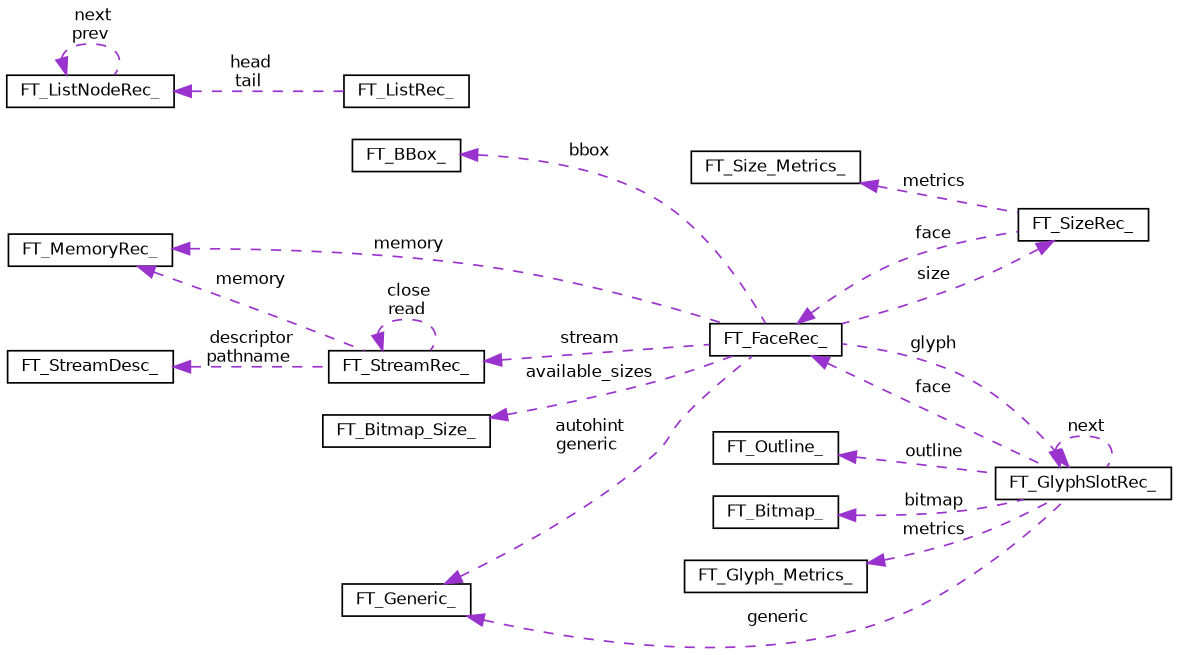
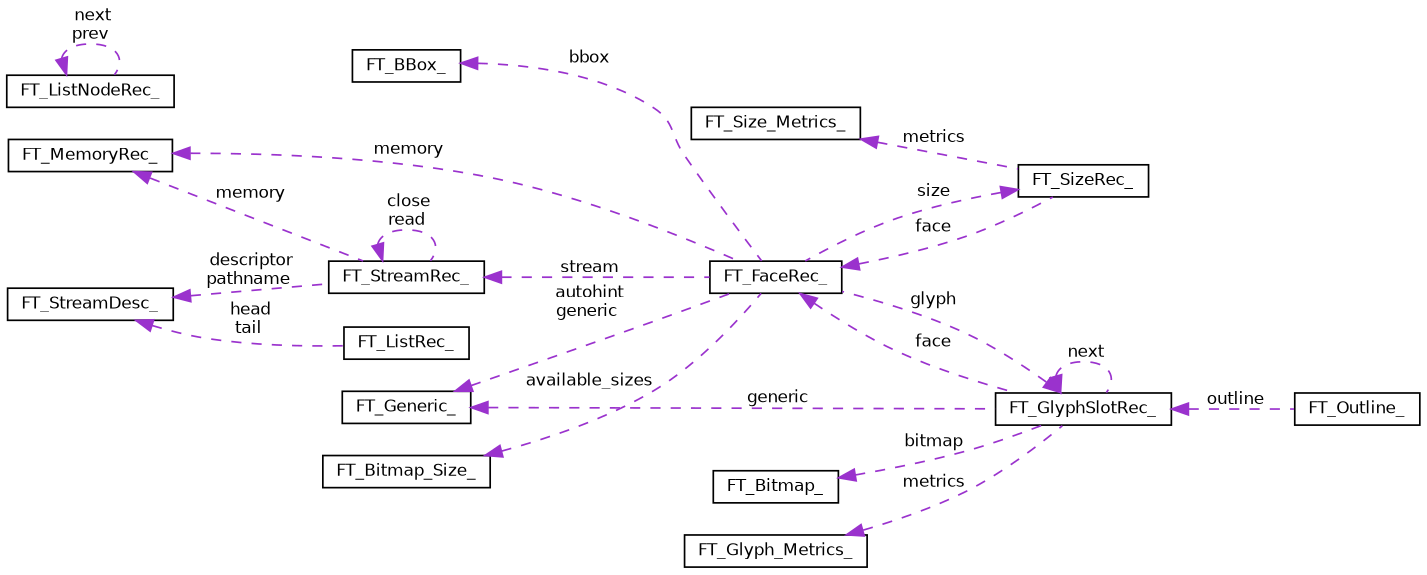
edge "FT_ListRec_" -> "FT_ListNodeRec_": now "FT_ListRec_" -> "FT_StreamDesc_"
edge "FT_GlyphSlotRec_" -> "FT_Outline_": reversed
